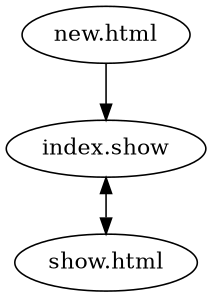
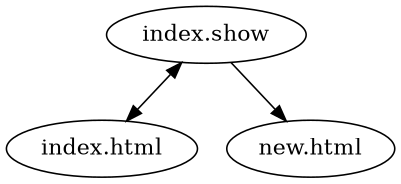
edge "new.html" -> "index.show": reversed
node "show.html": label "show.html" -> "index.html"
